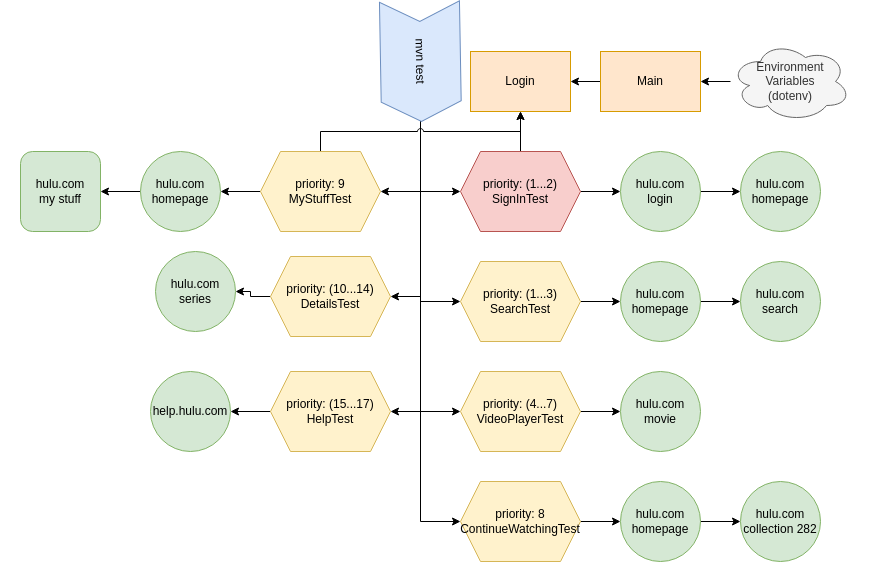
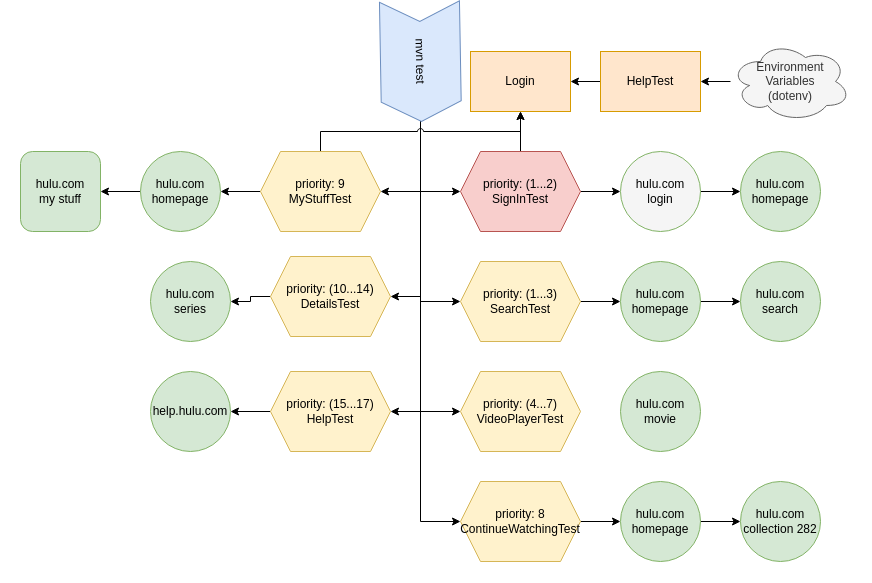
node "Main": label "Main" -> "HelpTest"
node "hulu.com login": fillcolor #d5e8d4 -> #f5f5f5
node "hulu.com series": moved (196, 292) -> (191, 302)
edge "priority: (4...7) VideoPlayerTest" -> "hulu.com movie": removed
